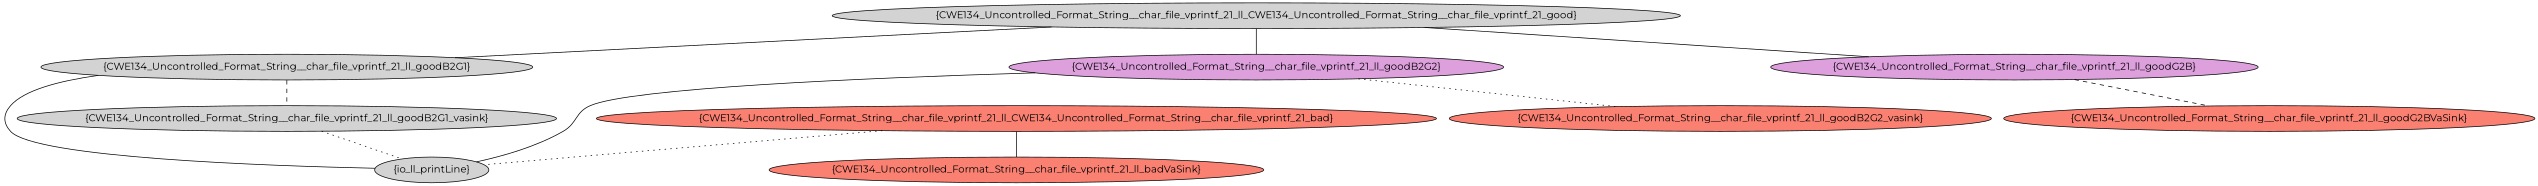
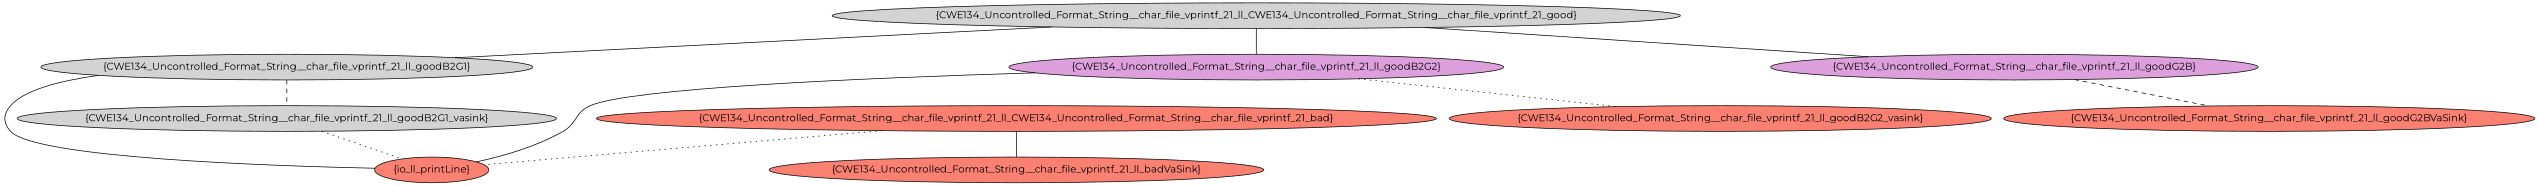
node "{io_ll_printLine}": fillcolor lightgrey -> salmon
